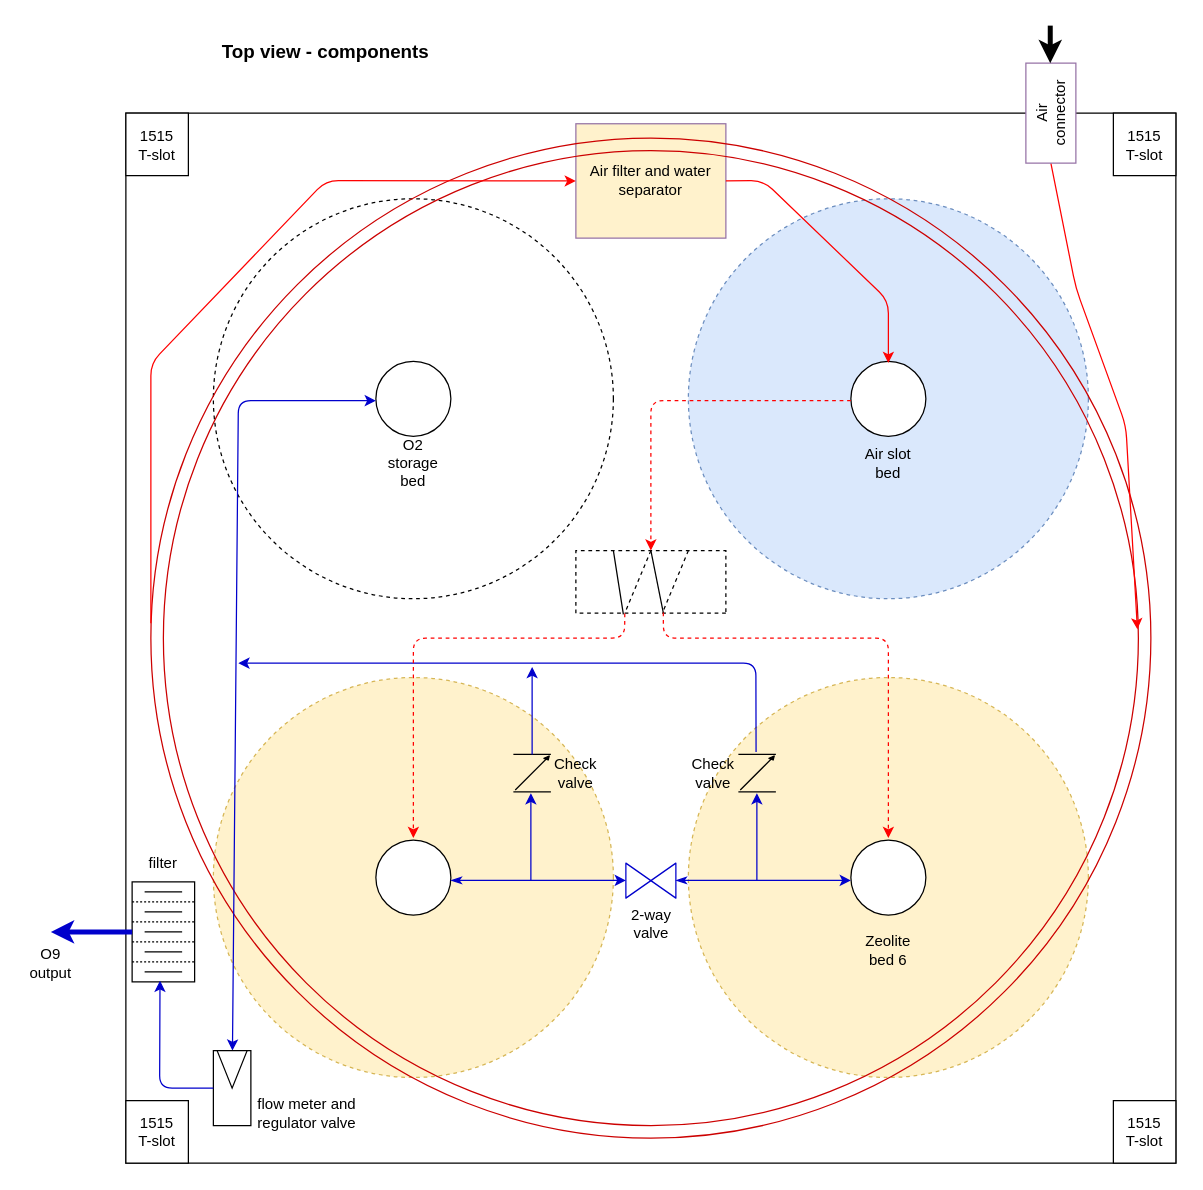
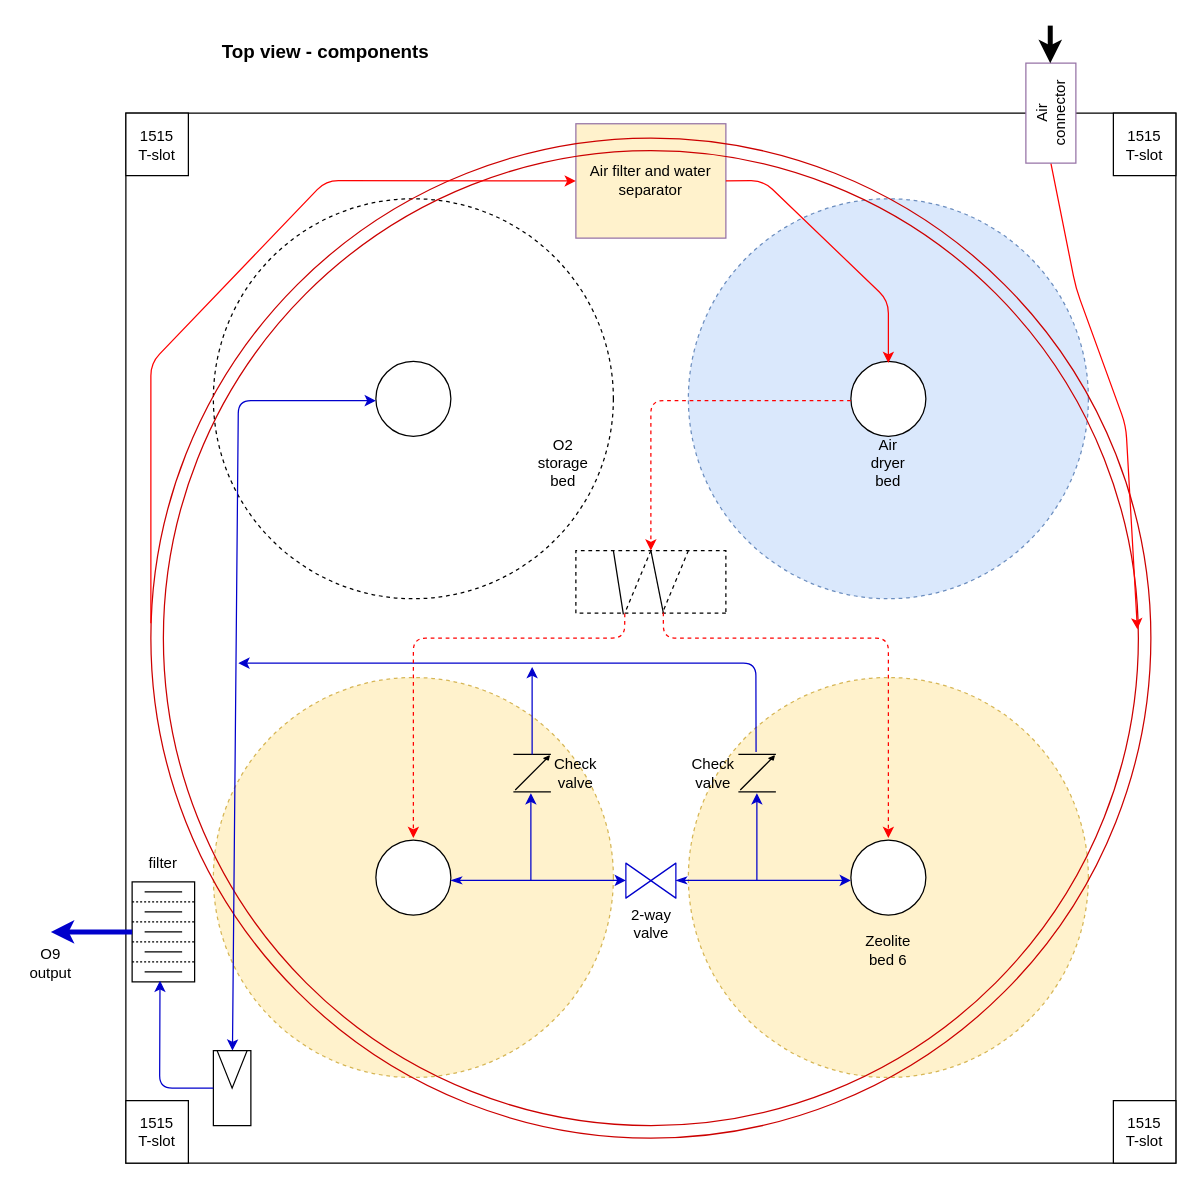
node "O2 storage bed": moved (413, 463) -> (563, 463)
node "Air slot bed": label "Air slot bed" -> "Air dryer bed"
node "flow meter and regulator valve": removed
